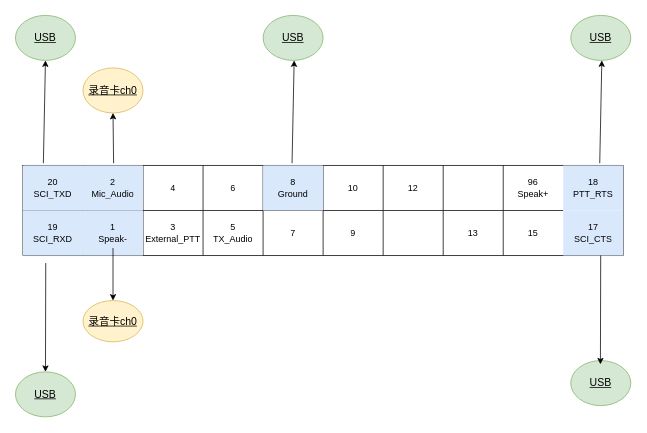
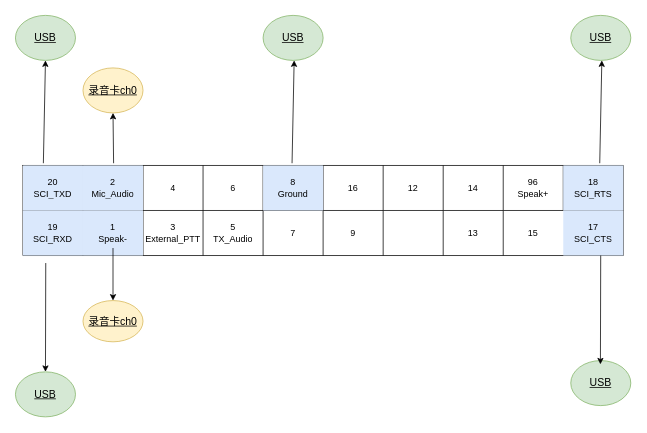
node "10": label "10" -> "16"
node "14": added
node "18 PTT_RTS": label "18 PTT_RTS" -> "18 SCI_RTS"
